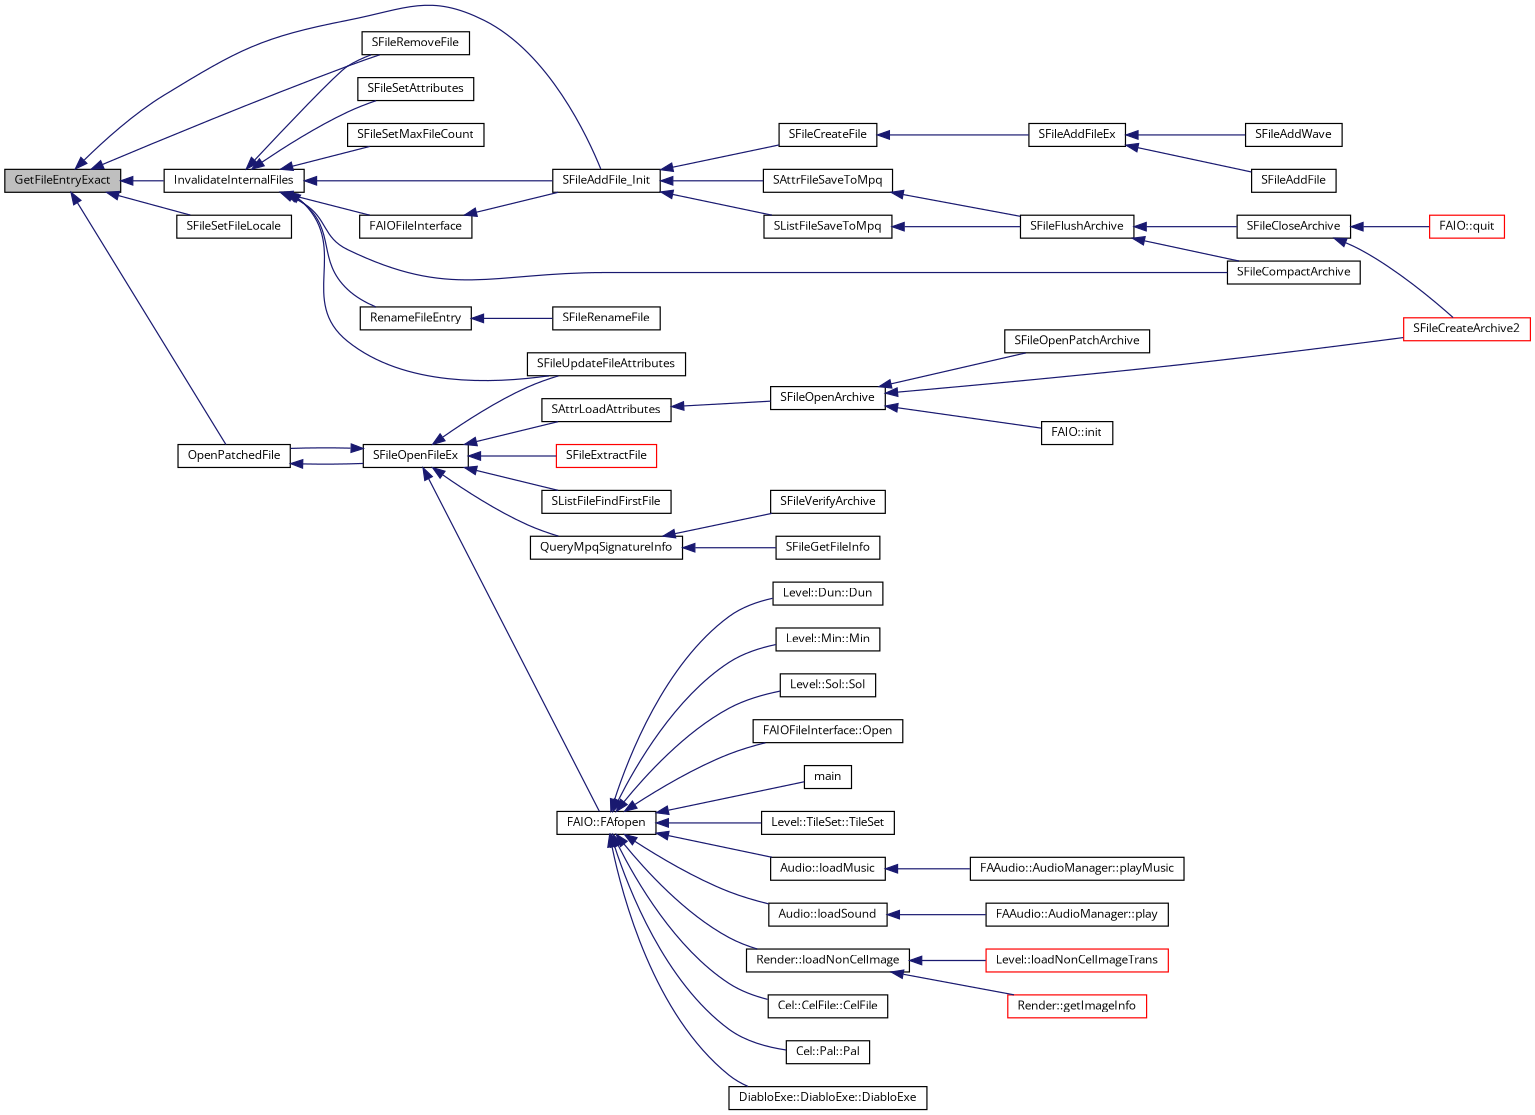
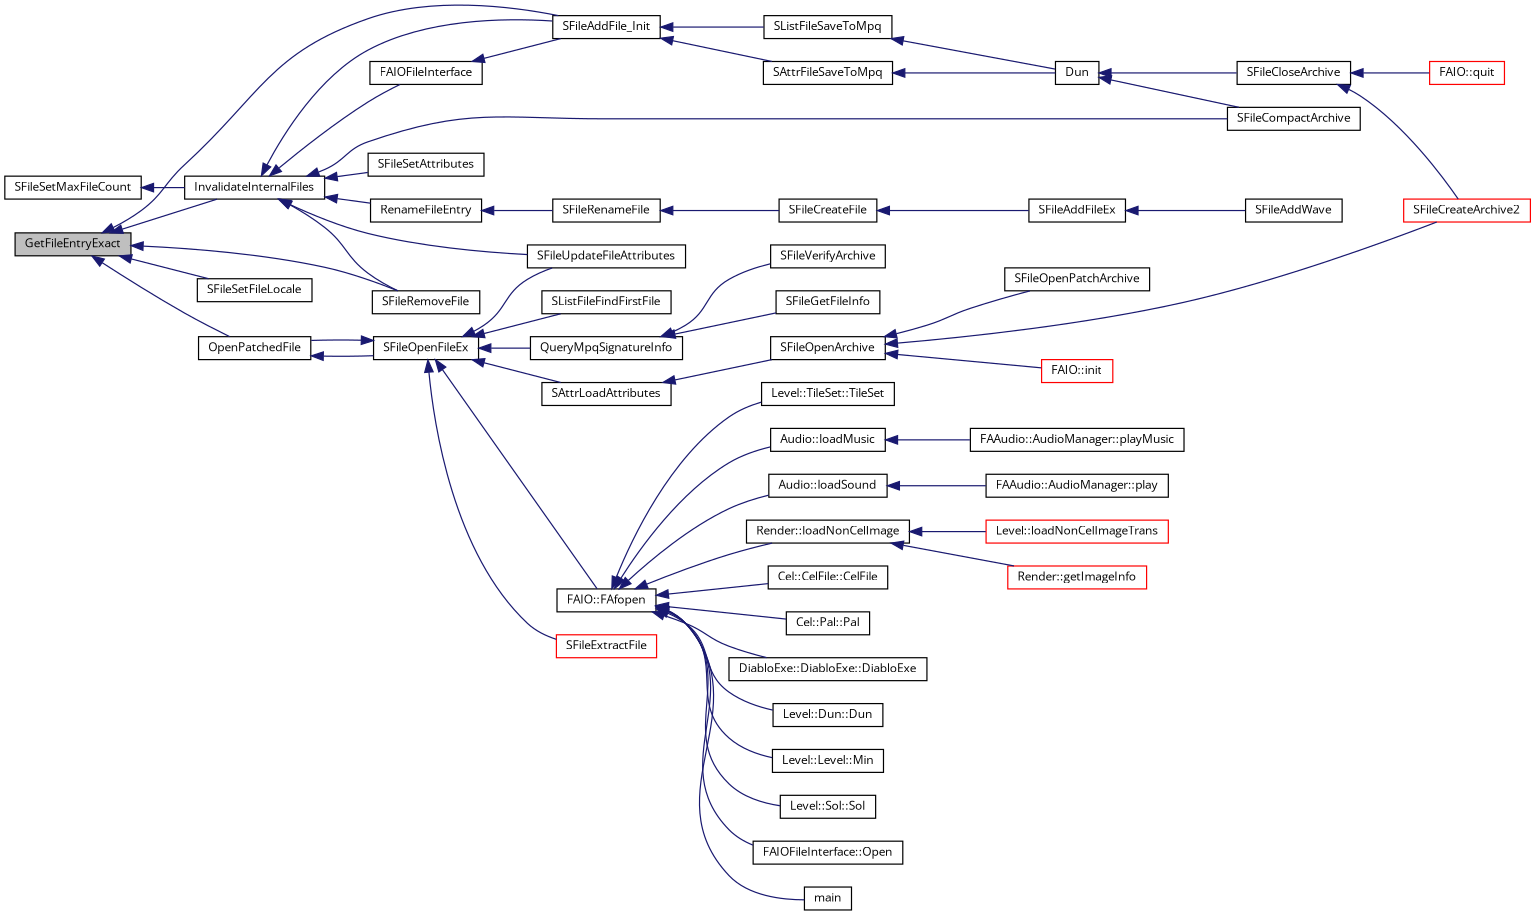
edge "SFileSetMaxFileCount" -> "InvalidateInternalFiles": reversed
edge "SFileCreateFile" -> "SFileAddFile_Init": now "SFileCreateFile" -> "SFileRenameFile"
node "SFileAddFile": removed
node "SFileFlushArchive": label "SFileFlushArchive" -> "Dun"
node "FAIO::init": color black -> red
node "Level::Min::Min": label "Level::Min::Min" -> "Level::Level::Min"
